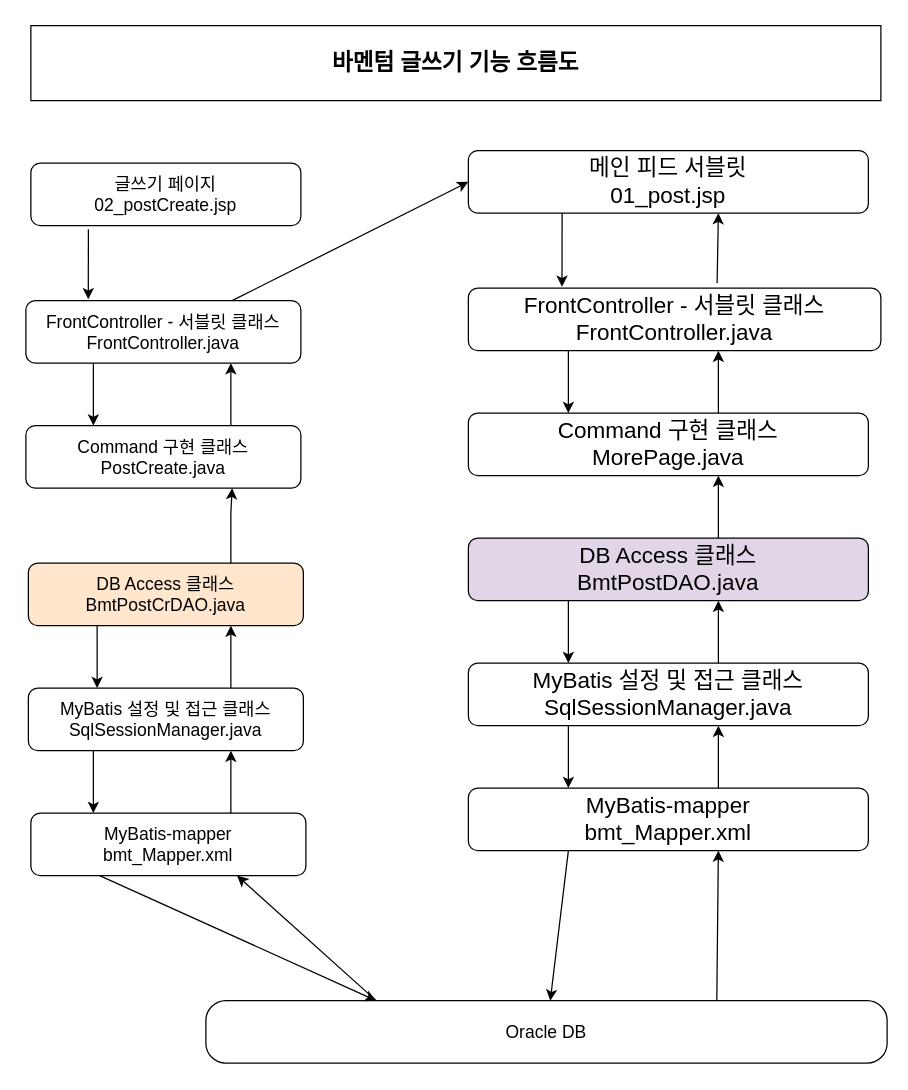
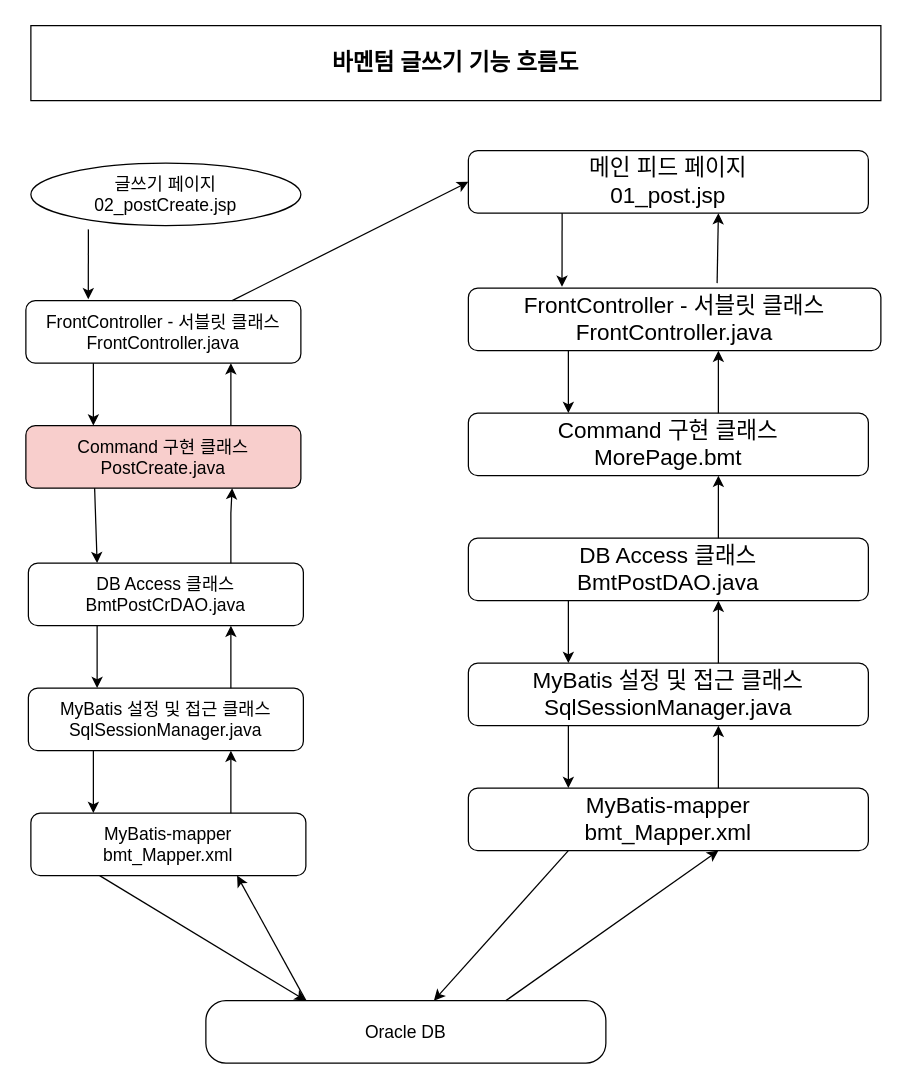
node "메인 피드 서블릿 01_post.jsp": label "메인 피드 서블릿 01_post.jsp" -> "메인 피드 페이지 01_post.jsp"
node "글쓰기 페이지 02_postCreate.jsp": shape rounded rectangle -> ellipse
node "Command 구현 클래스 MorePage.java": label "Command 구현 클래스 MorePage.java" -> "Command 구현 클래스 MorePage.bmt"
node "Command 구현 클래스 PostCreate.java": fillcolor #ffffff -> #f8cecc
edge "Command 구현 클래스 PostCreate.java" -> "DB Access 클래스BmtPostCrDAO.java": added
node "DB Access 클래스BmtPostDAO.java": fillcolor #e1d5e7 -> #ffffff
node "DB Access 클래스BmtPostCrDAO.java": fillcolor #ffe6cc -> #ffffff
node "Oracle DB": size 681x63 -> 400x63
